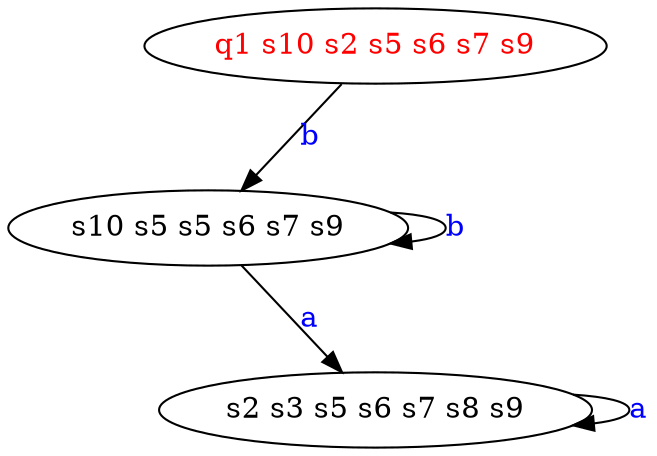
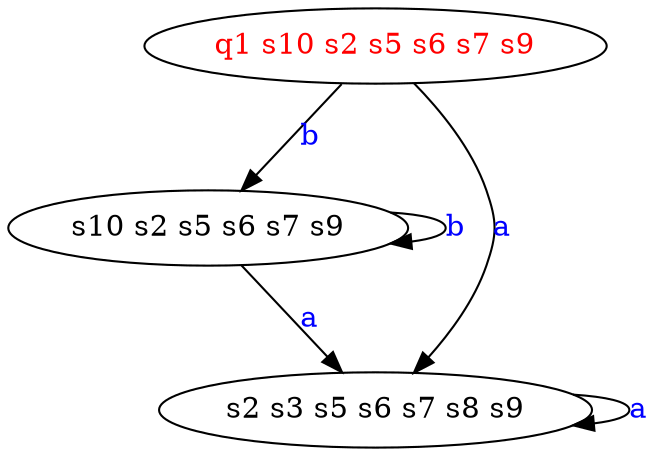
edge "q1 s10 s2 s5 s6 s7 s9" -> "s2 s3 s5 s6 s7 s8 s9": added, label "a"
node "s10 s5 s5 s6 s7 s9": label "s10 s5 s5 s6 s7 s9" -> "s10 s2 s5 s6 s7 s9"
